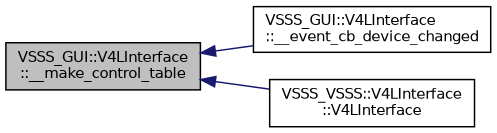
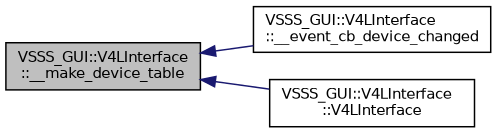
node "VSSS_GUI::V4LInterface ::__make_control_table": label "VSSS_GUI::V4LInterface ::__make_control_table" -> "VSSS_GUI::V4LInterface ::__make_device_table"
node "VSSS_VSSS::V4LInterface ::V4LInterface": label "VSSS_VSSS::V4LInterface ::V4LInterface" -> "VSSS_GUI::V4LInterface ::V4LInterface"
